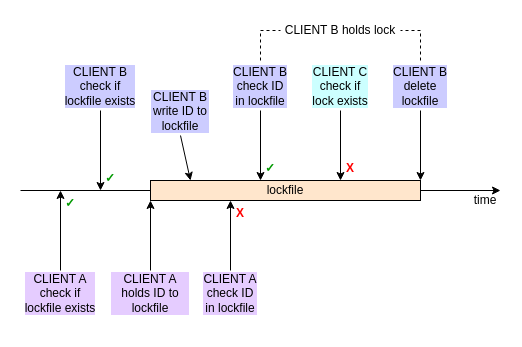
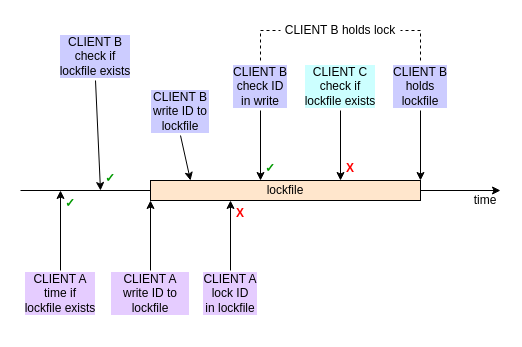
node "CLIENT B check ID in lockfile": label "CLIENT B check ID in lockfile" -> "CLIENT B check ID in write"
node "CLIENT B check if lockfile exists": moved (101, 86) -> (96, 56)
node "CLIENT C check if lock exists": label "CLIENT C check if lock exists" -> "CLIENT C check if lockfile exists"
node "CLIENT B delete lockfile": label "CLIENT B delete lockfile" -> "CLIENT B holds lockfile"
node "CLIENT A holds ID to lockfile": label "CLIENT A holds ID to lockfile" -> "CLIENT A write ID to lockfile"
node "CLIENT A check if lockfile exists": label "CLIENT A check if lockfile exists" -> "CLIENT A time if lockfile exists"
node "CLIENT A check ID in lockfile": label "CLIENT A check ID in lockfile" -> "CLIENT A lock ID in lockfile"
